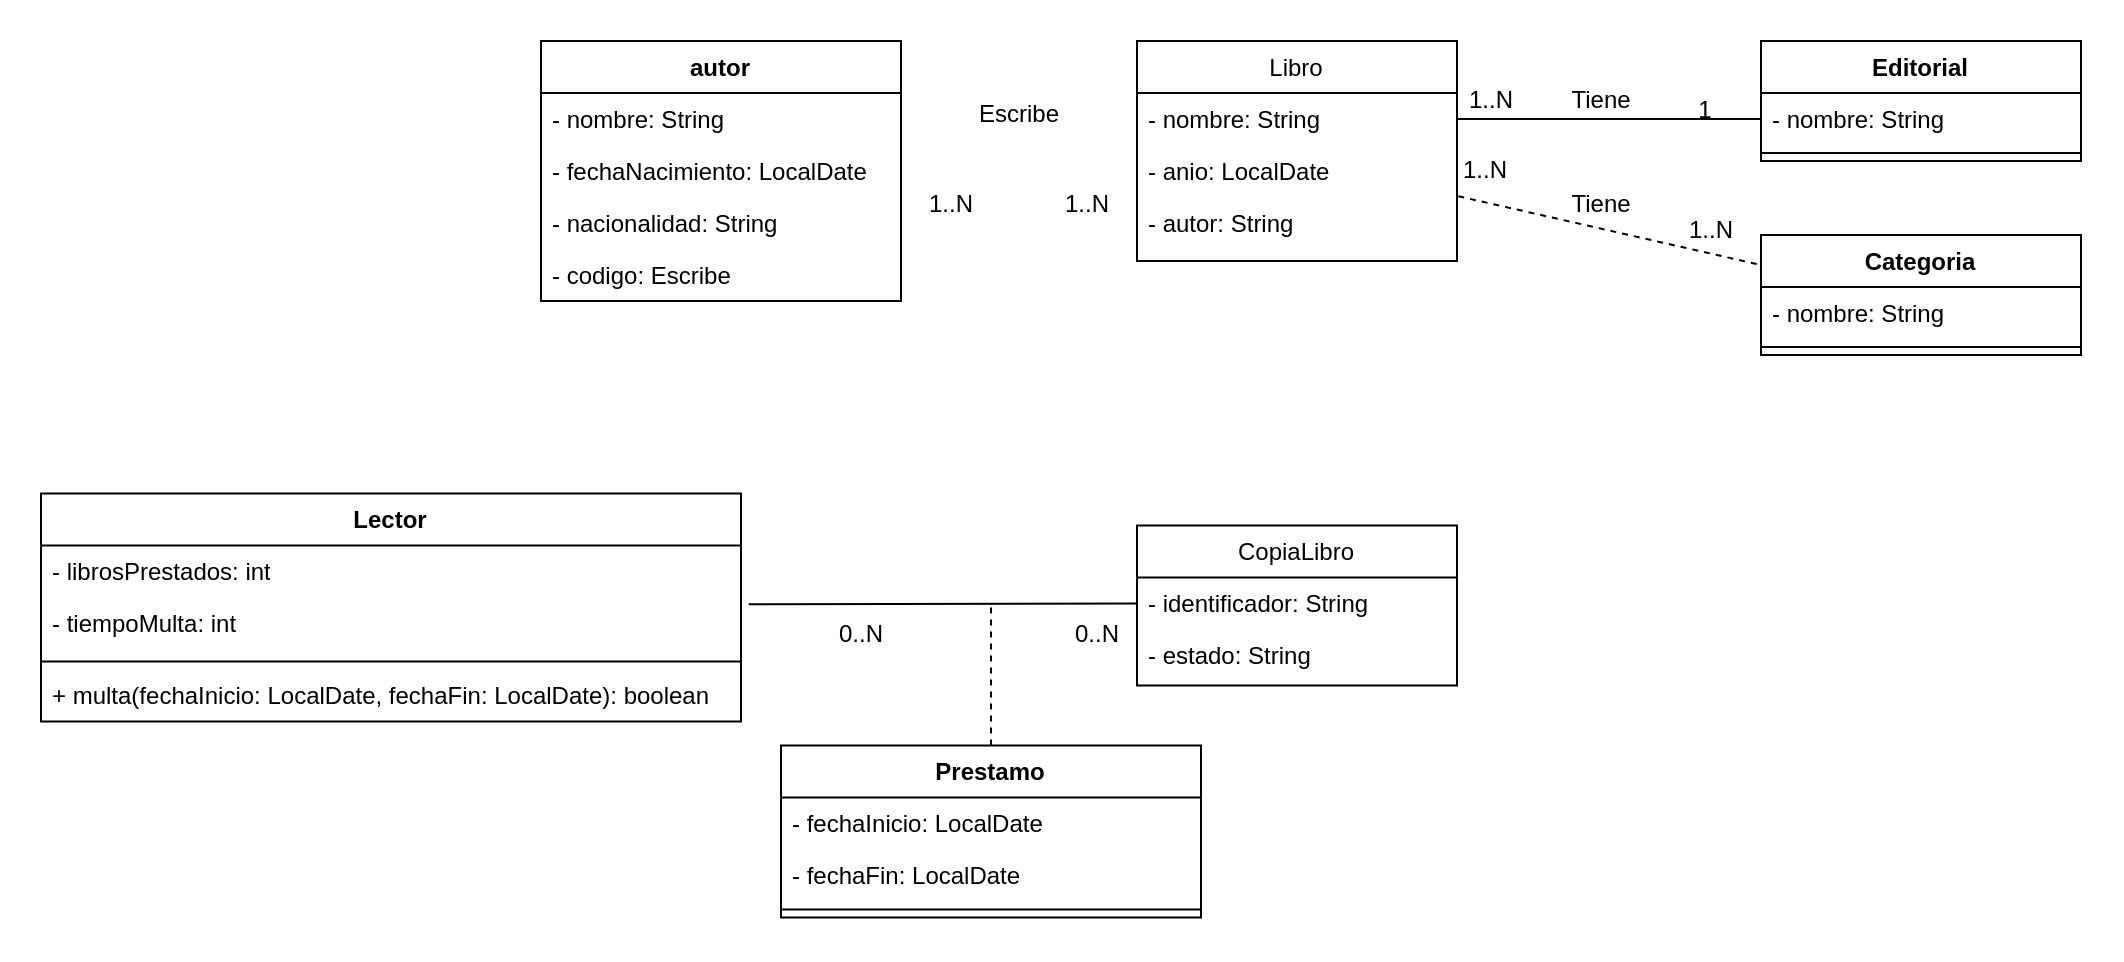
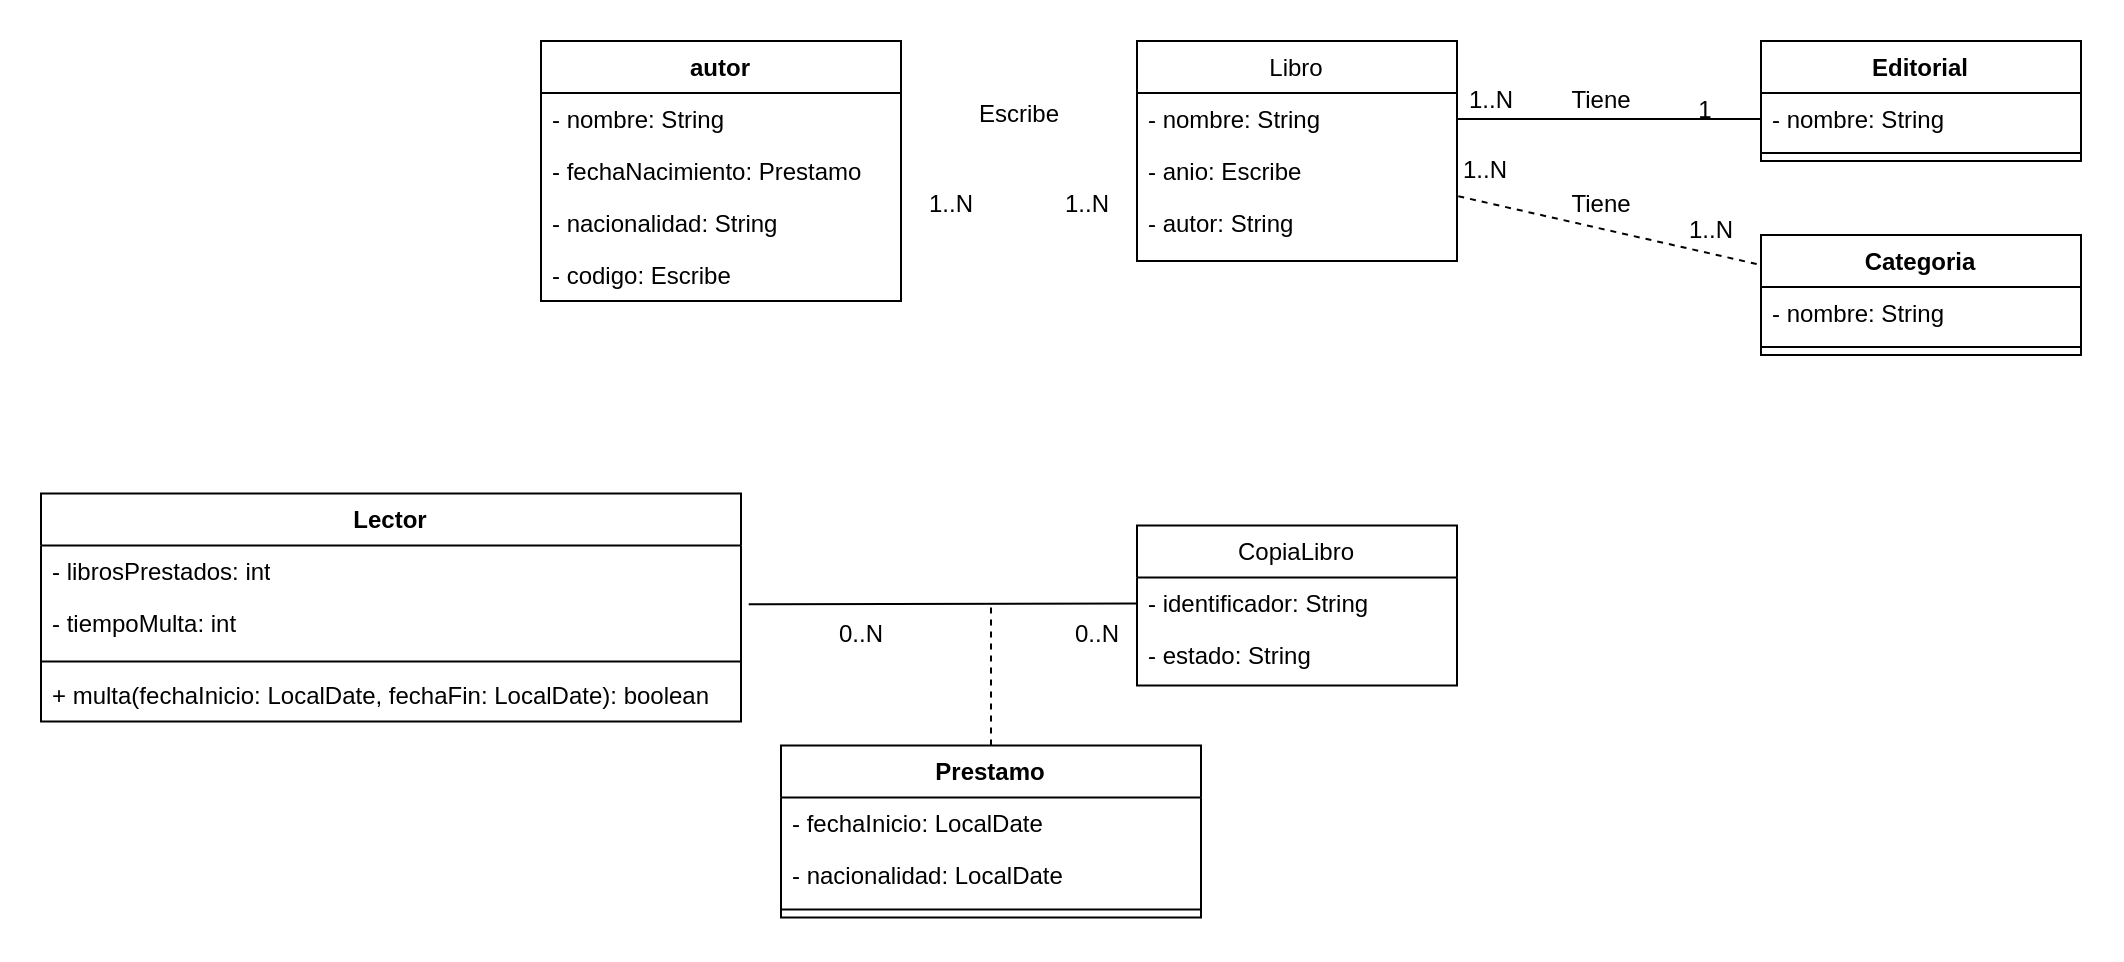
node "- anio: LocalDate": label "- anio: LocalDate" -> "- anio: Escribe"
node "- fechaNacimiento: LocalDate": label "- fechaNacimiento: LocalDate" -> "- fechaNacimiento: Prestamo"
node "- fechaFin: LocalDate": label "- fechaFin: LocalDate" -> "- nacionalidad: LocalDate"
